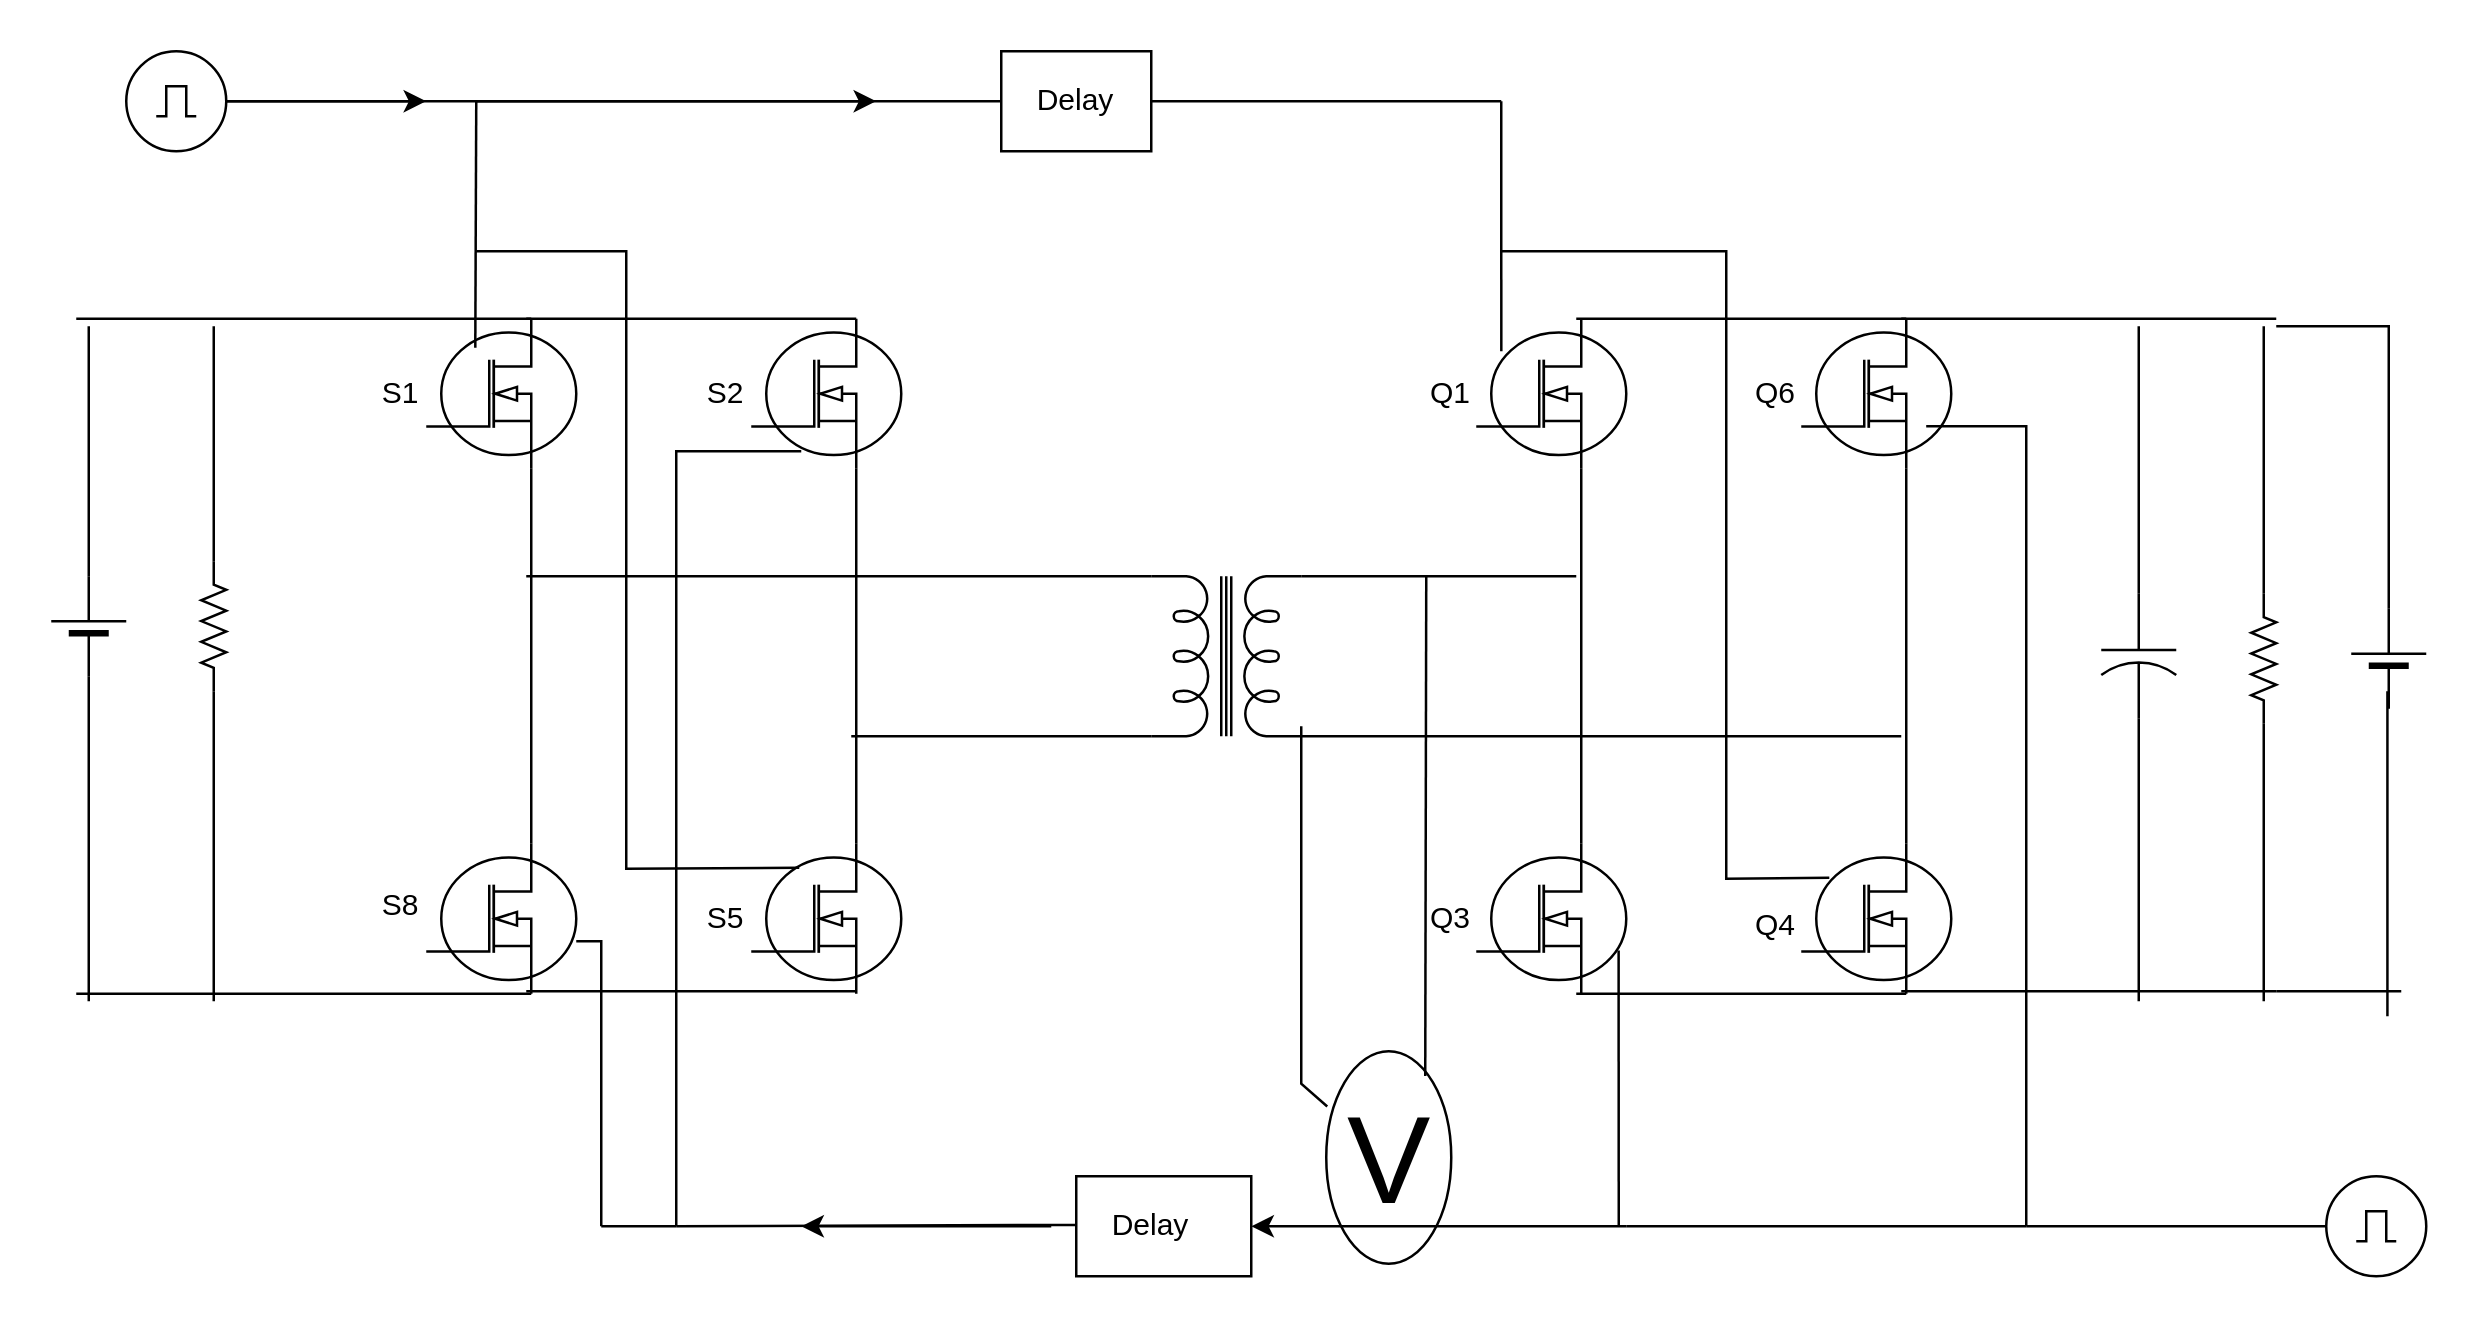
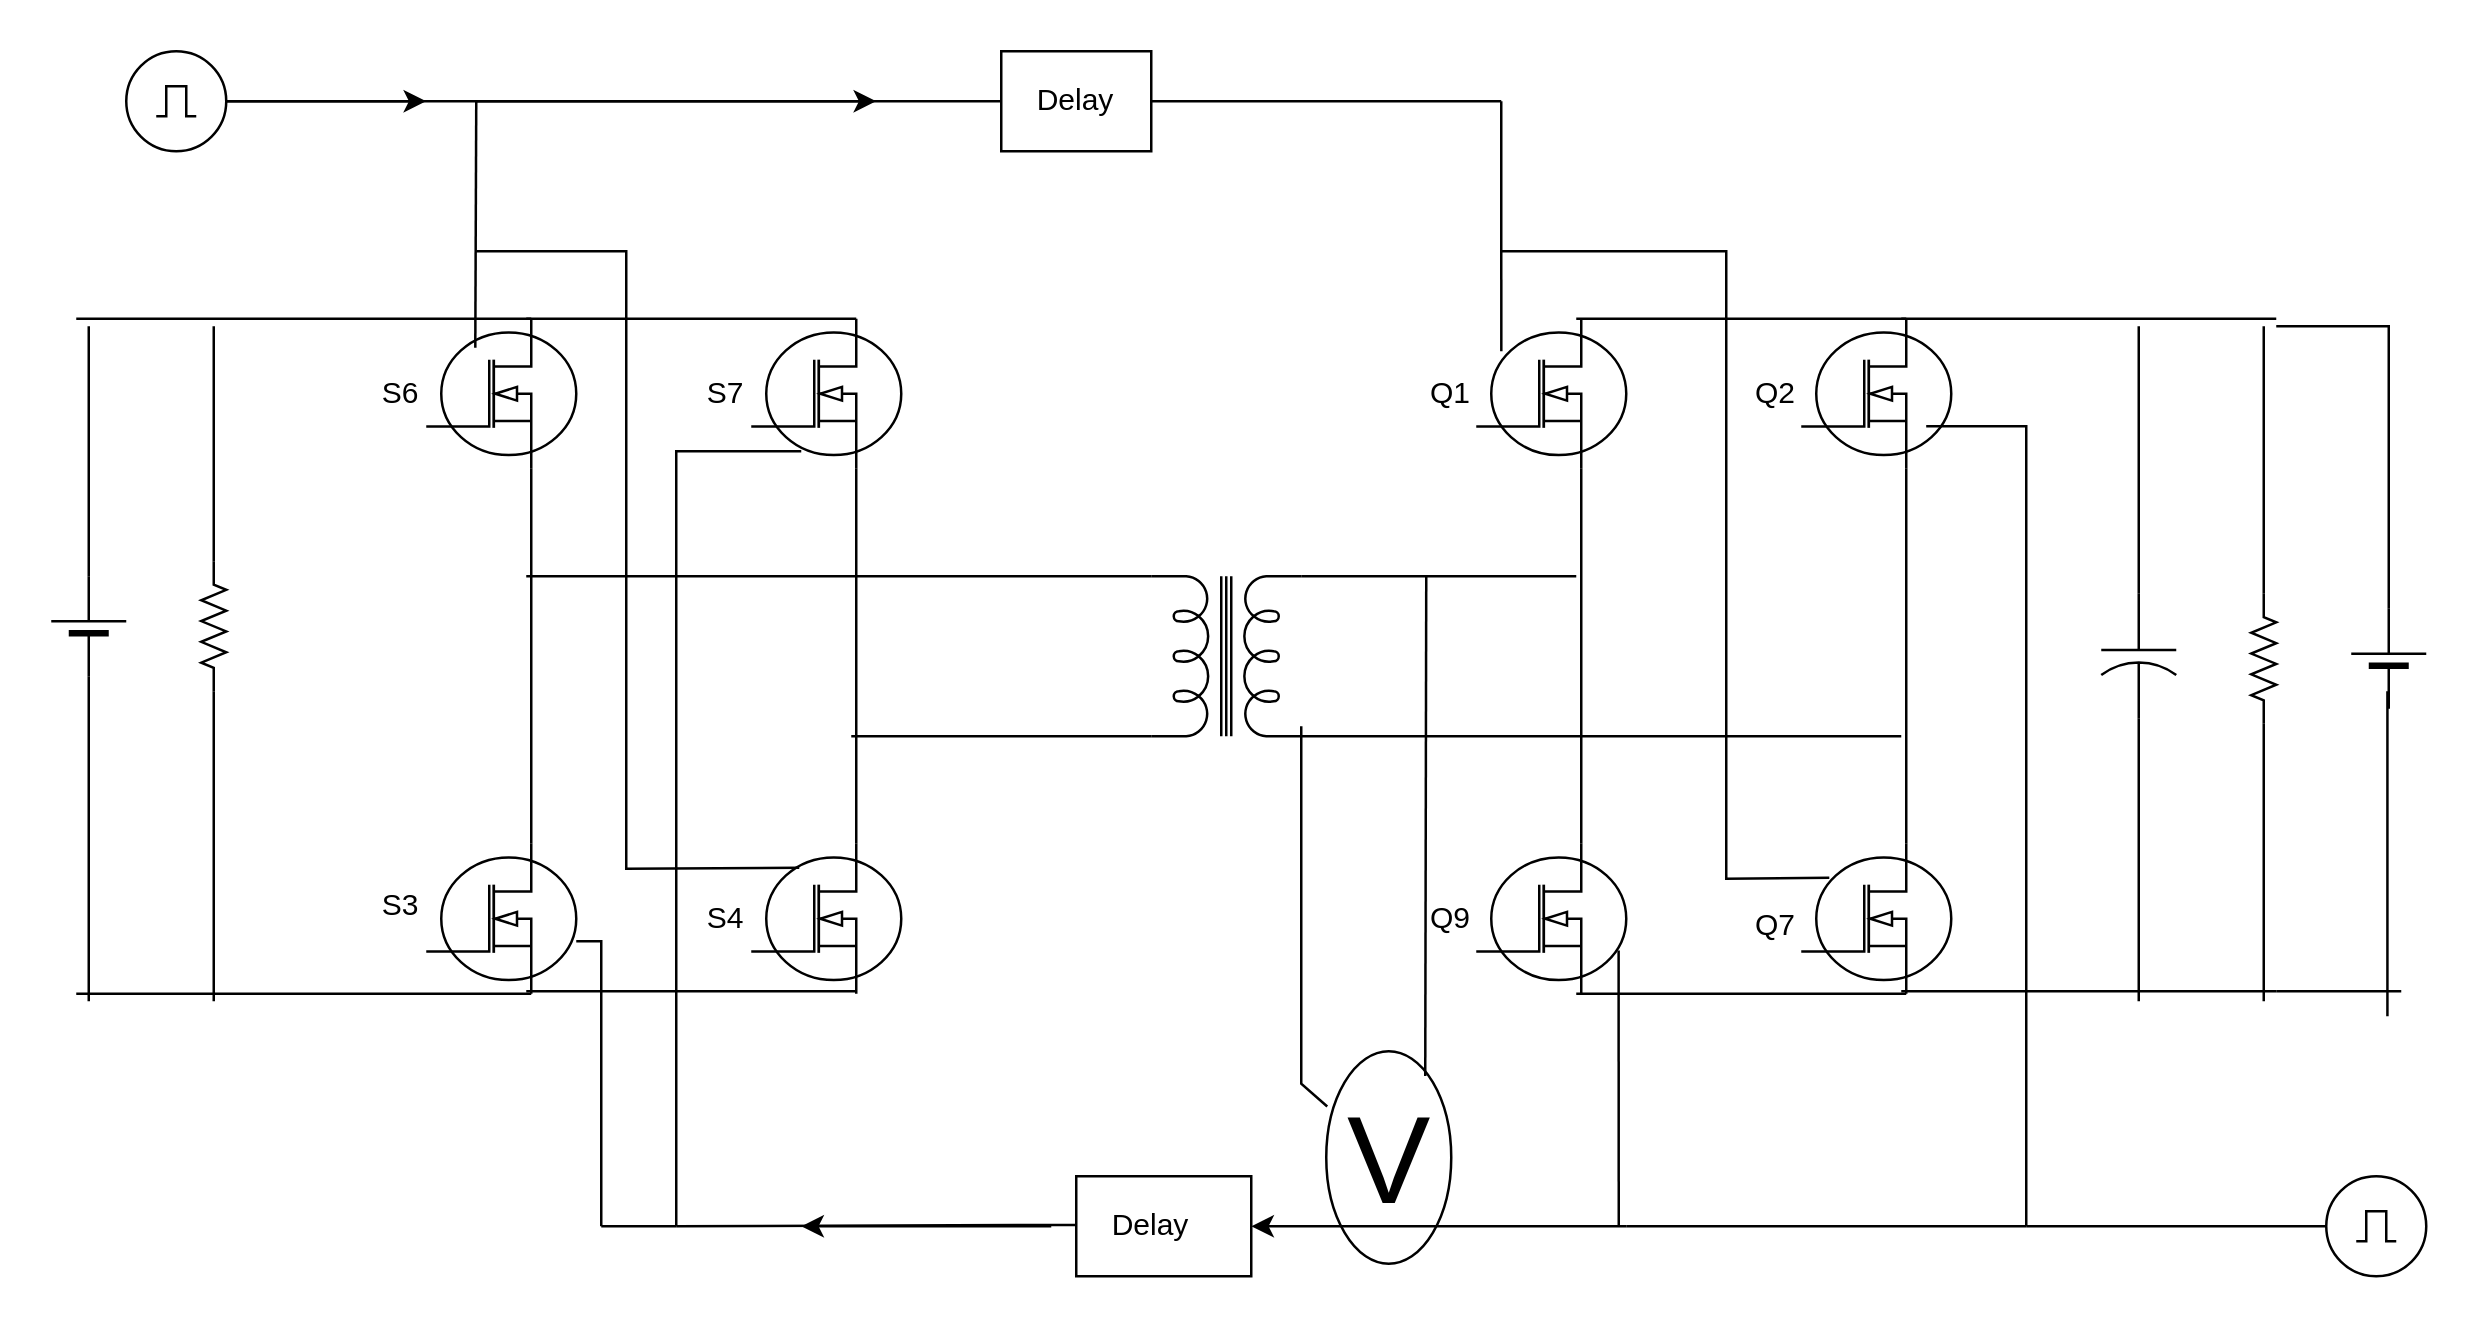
node "S1": label "S1" -> "S6"
node "S2": label "S2" -> "S7"
node "Q6": label "Q6" -> "Q2"
node "S8": label "S8" -> "S3"
node "S5": label "S5" -> "S4"
node "Q3": label "Q3" -> "Q9"
node "Q4": label "Q4" -> "Q7"
